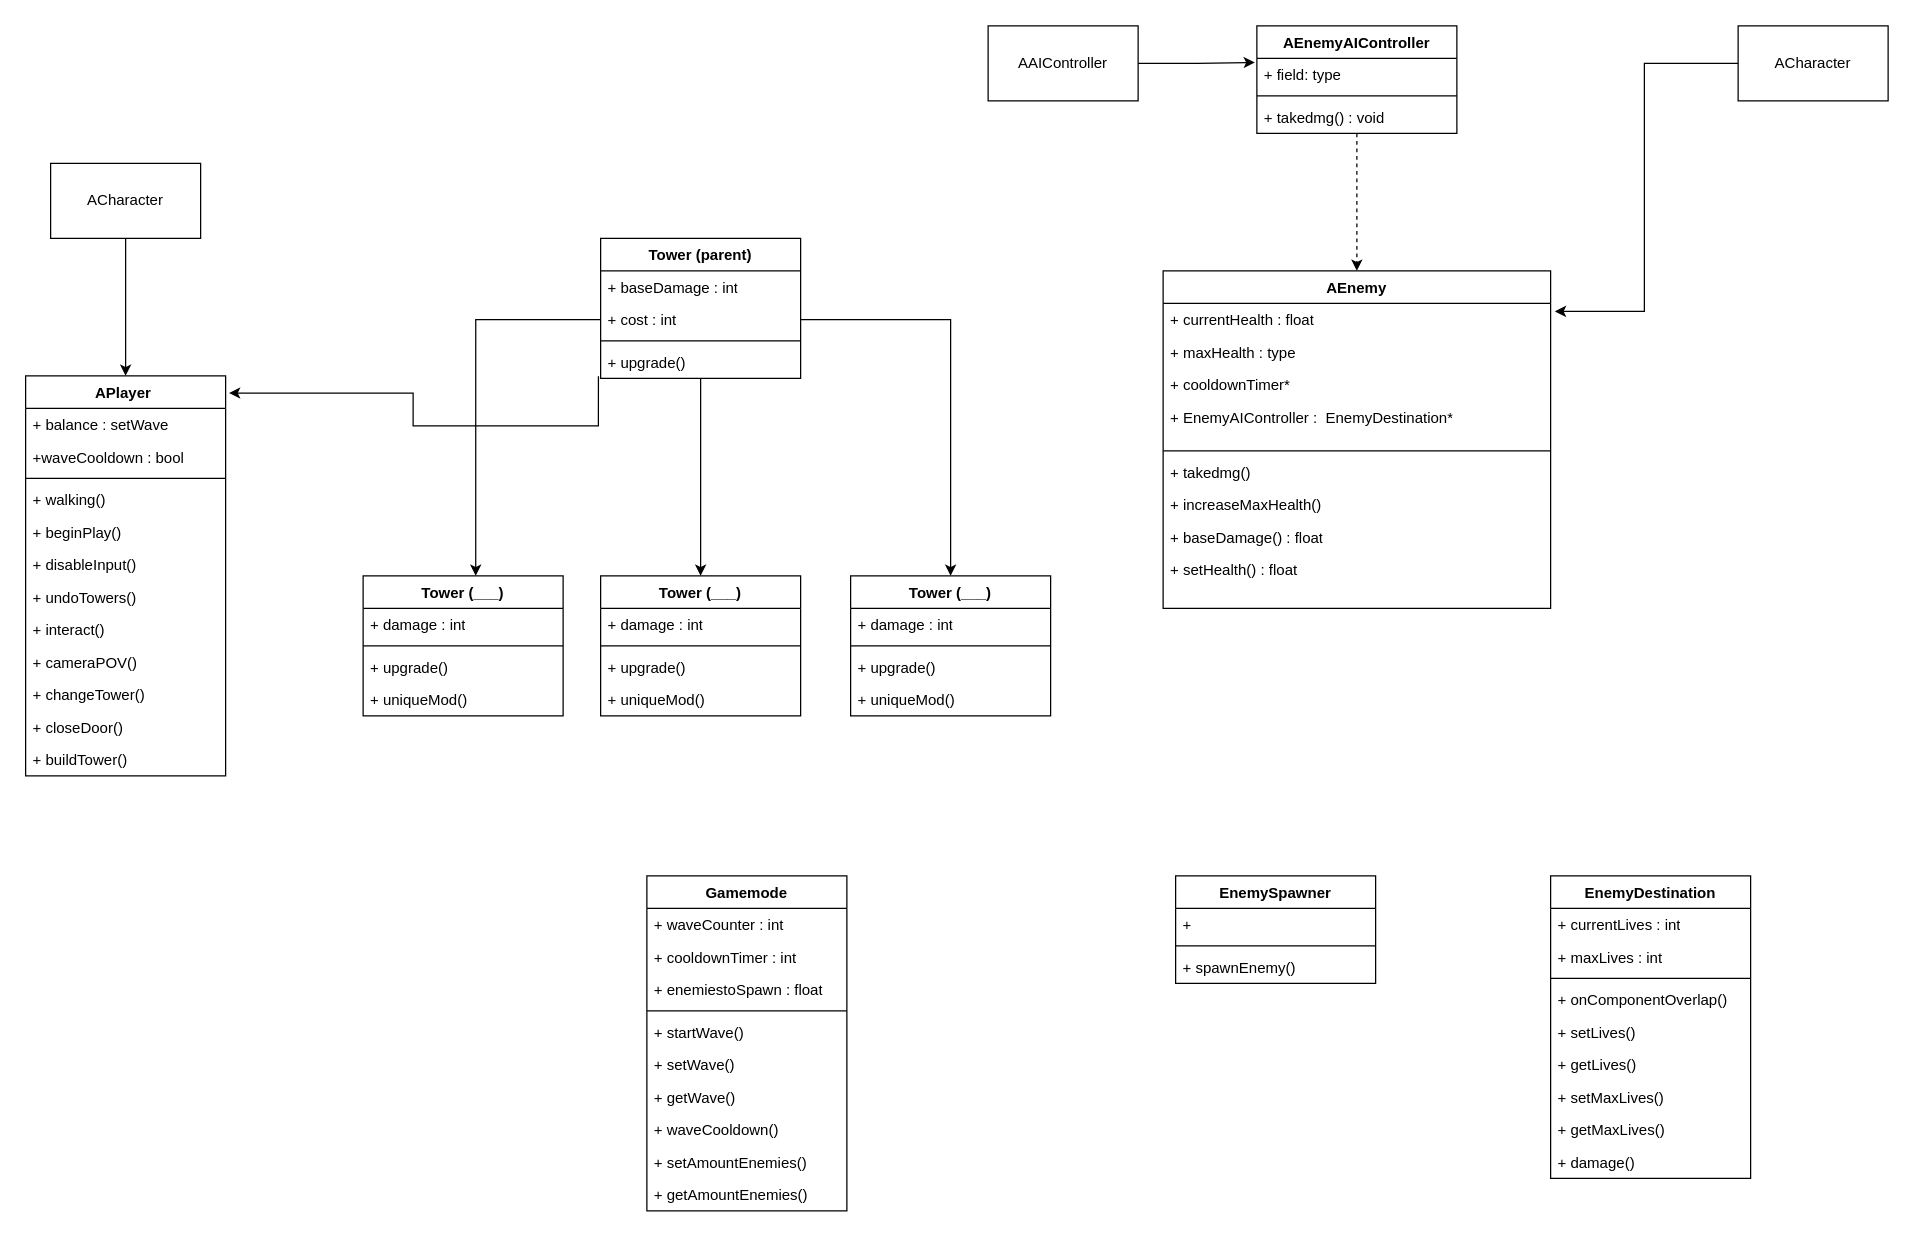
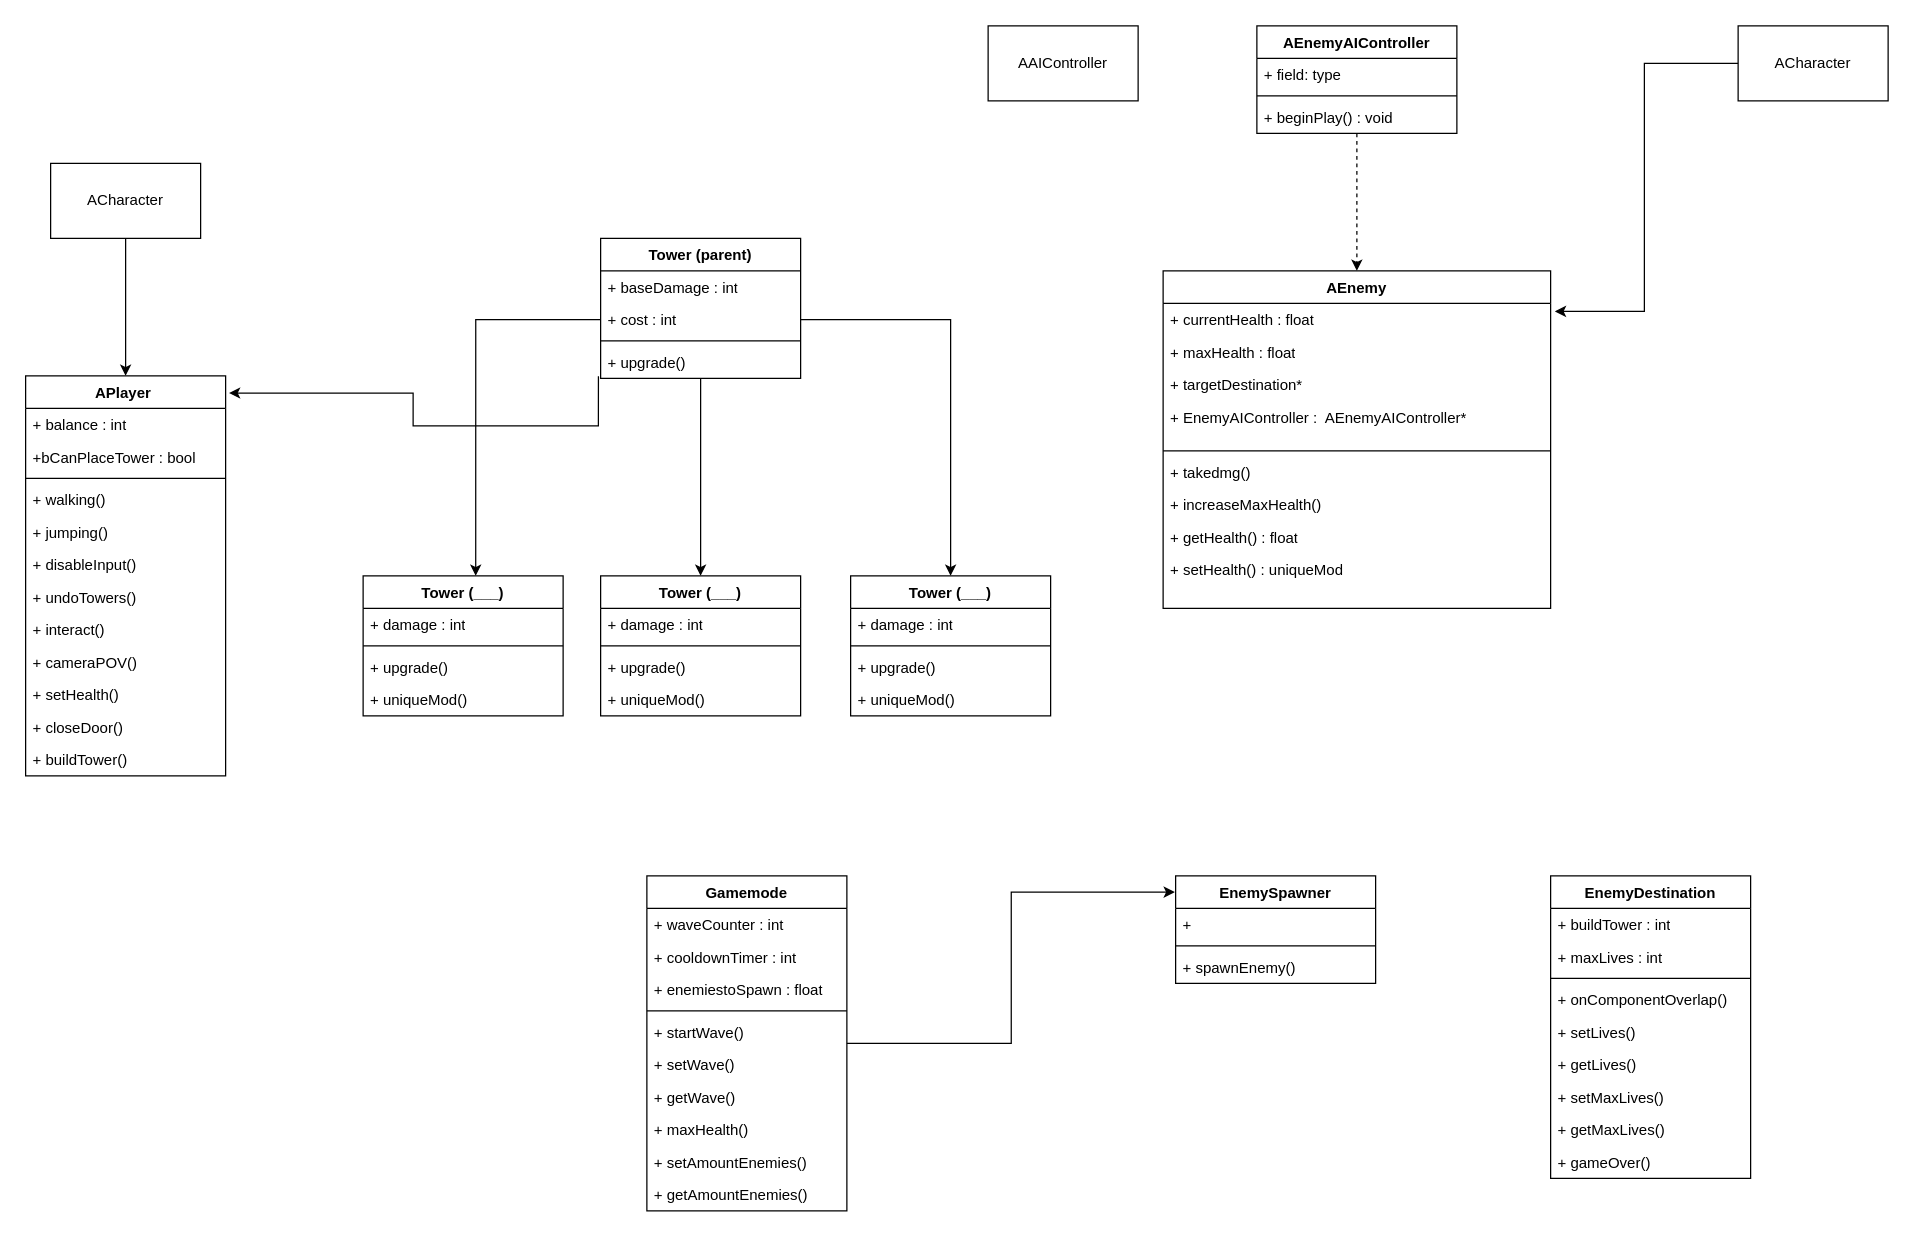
edge "AAIController" -> "+ field: type": removed
node "+ takedmg() : void": label "+ takedmg() : void" -> "+ beginPlay() : void"
node "+ maxHealth : type": label "+ maxHealth : type" -> "+ maxHealth : float"
node "+ cooldownTimer*": label "+ cooldownTimer*" -> "+ targetDestination*"
node "+ EnemyAIController : EnemyDestination*": label "+ EnemyAIController : EnemyDestination*" -> "+ EnemyAIController : AEnemyAIController*"
node "+ balance : setWave": label "+ balance : setWave" -> "+ balance : int"
node "+waveCooldown : bool": label "+waveCooldown : bool" -> "+bCanPlaceTower : bool"
node "+ beginPlay()": label "+ beginPlay()" -> "+ jumping()"
node "+ baseDamage() : float": label "+ baseDamage() : float" -> "+ getHealth() : float"
node "+ setHealth() : float": label "+ setHealth() : float" -> "+ setHealth() : uniqueMod"
node "+ changeTower()": label "+ changeTower()" -> "+ setHealth()"
node "+ currentLives : int": label "+ currentLives : int" -> "+ buildTower : int"
edge "Gamemode" -> "EnemySpawner": added
node "+ waveCooldown()": label "+ waveCooldown()" -> "+ maxHealth()"
node "+ damage()": label "+ damage()" -> "+ gameOver()"
